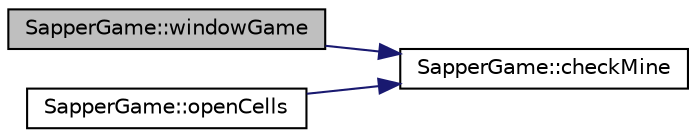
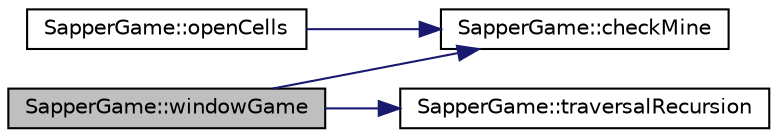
node "SapperGame::traversalRecursion": added
